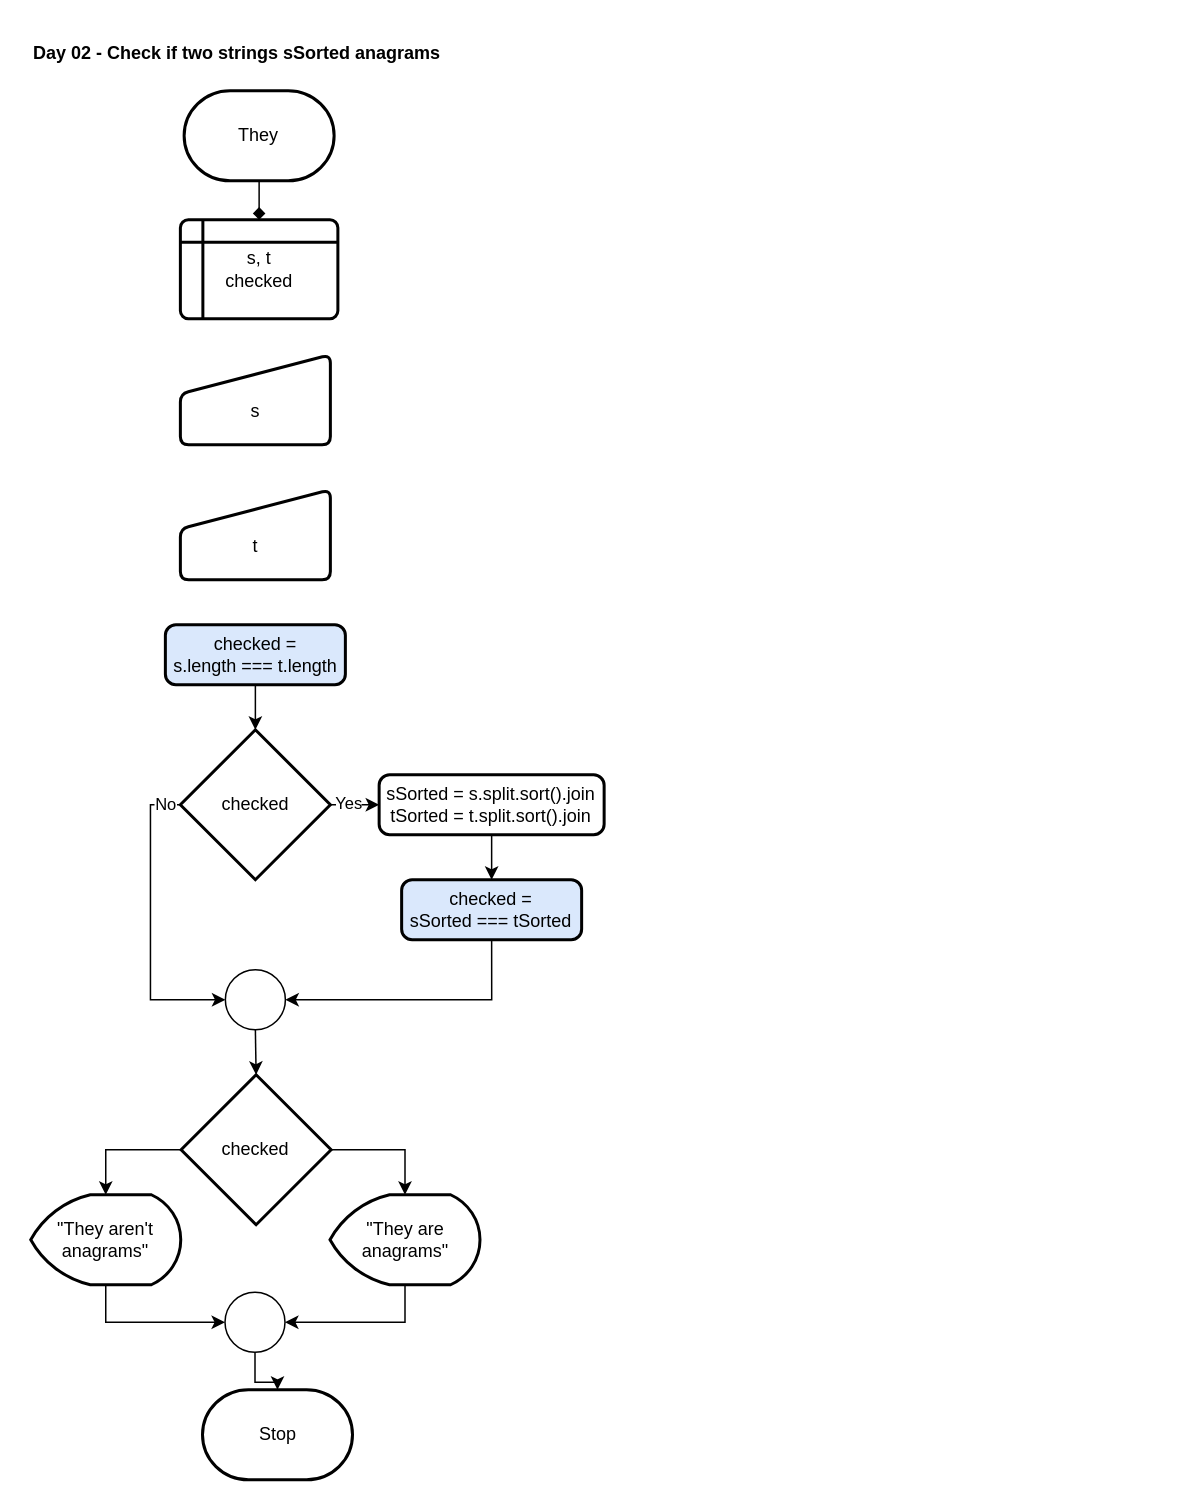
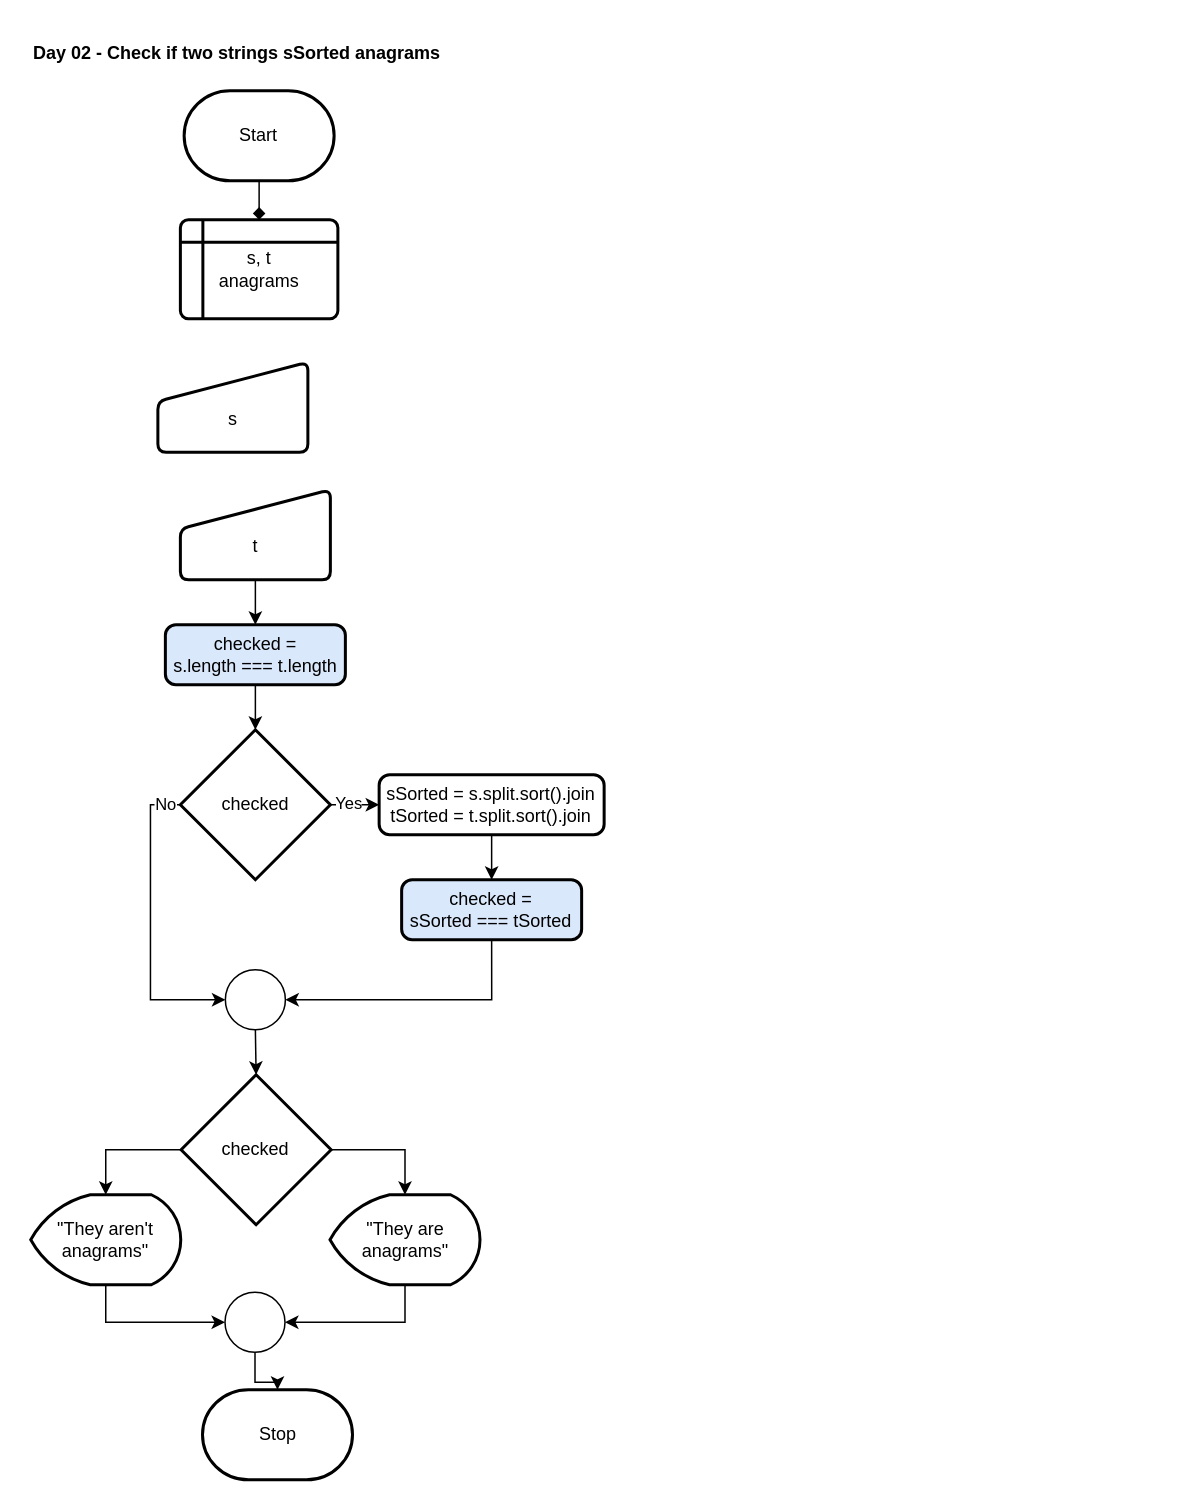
node "They": label "They" -> "Start"
node "s, t checked": label "s, t checked" -> "s, t anagrams"
node "s": moved (255, 400) -> (233, 407)
edge "t" -> "checked = s.length === t.length": added
